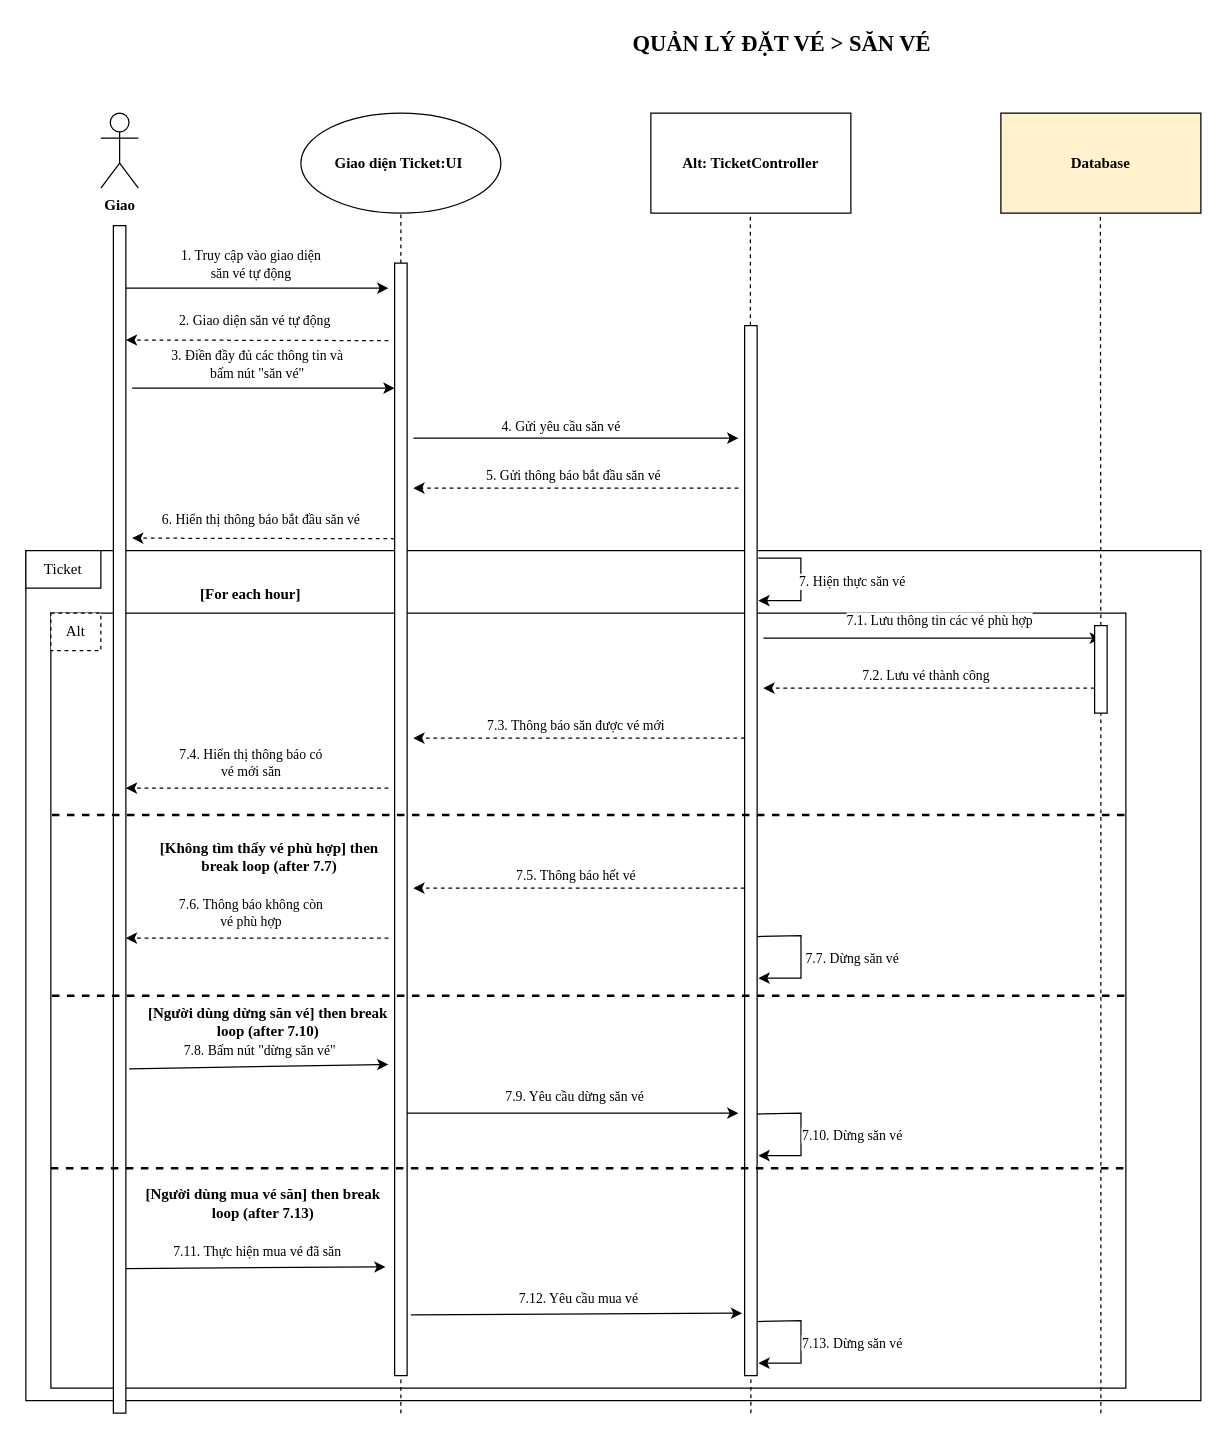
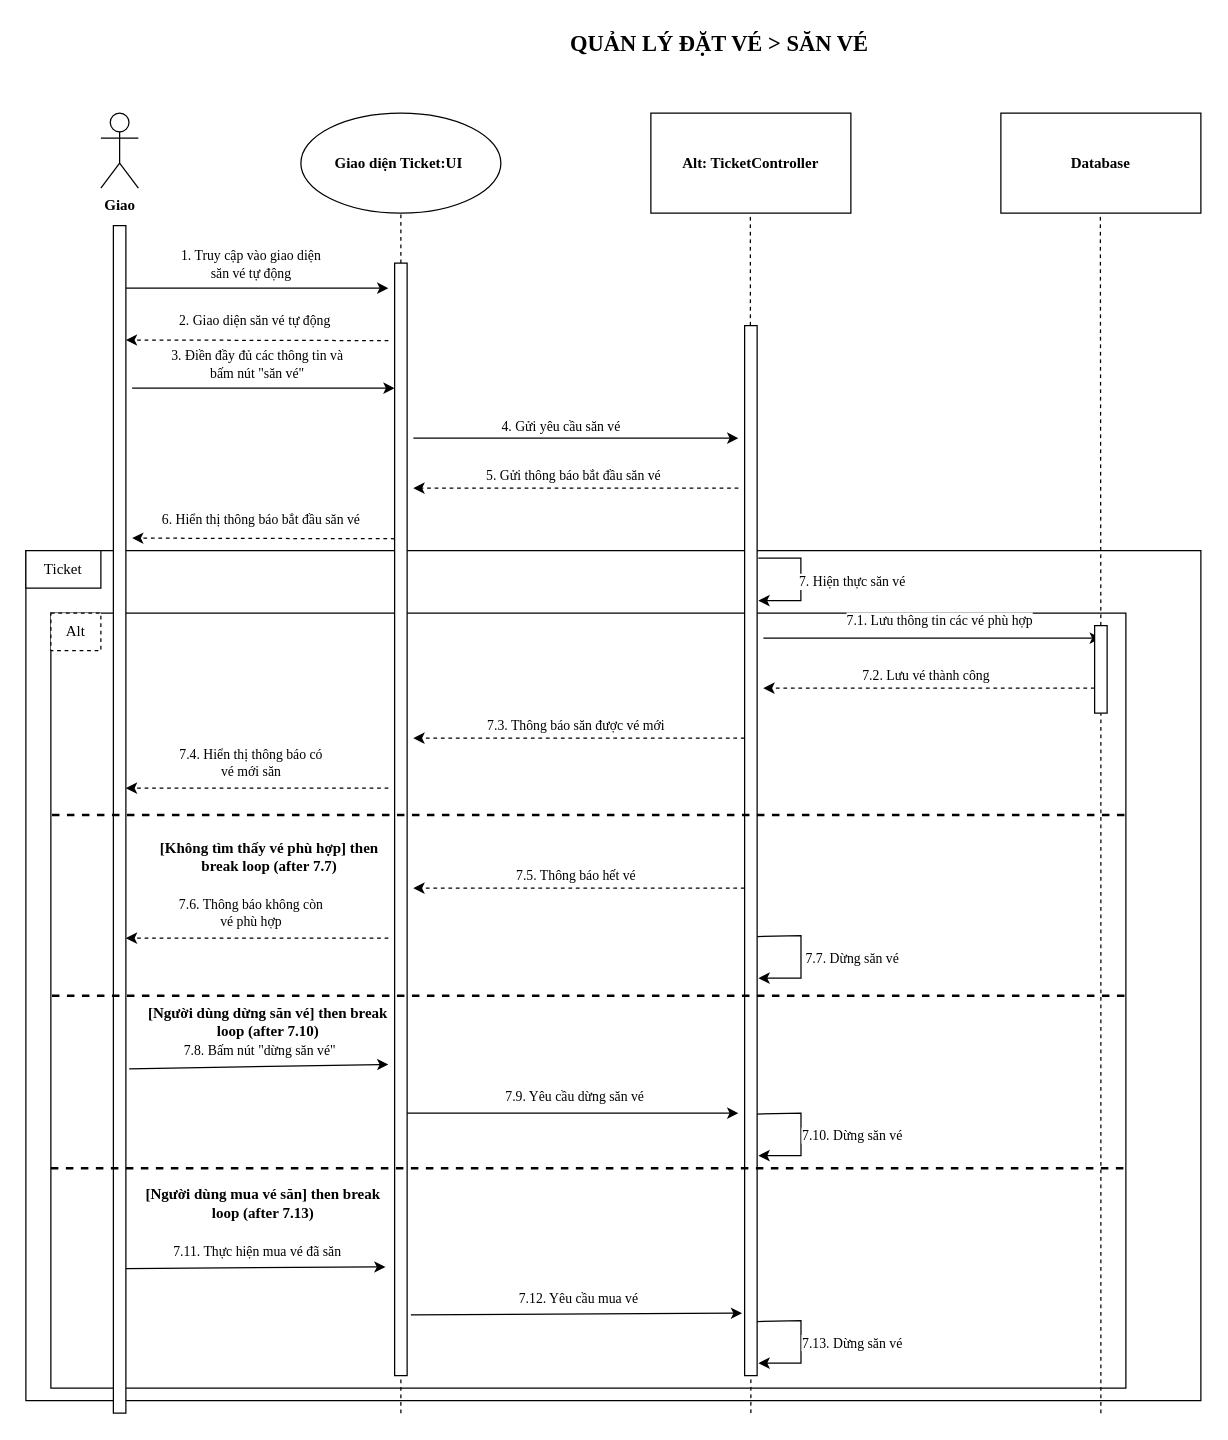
node "QUẢN LÝ ĐẶT VÉ > SĂN VÉ": moved (782, 44) -> (719, 44)
node "Database": fillcolor #fff2cc -> #ffffff
node "[For each hour]": removed
